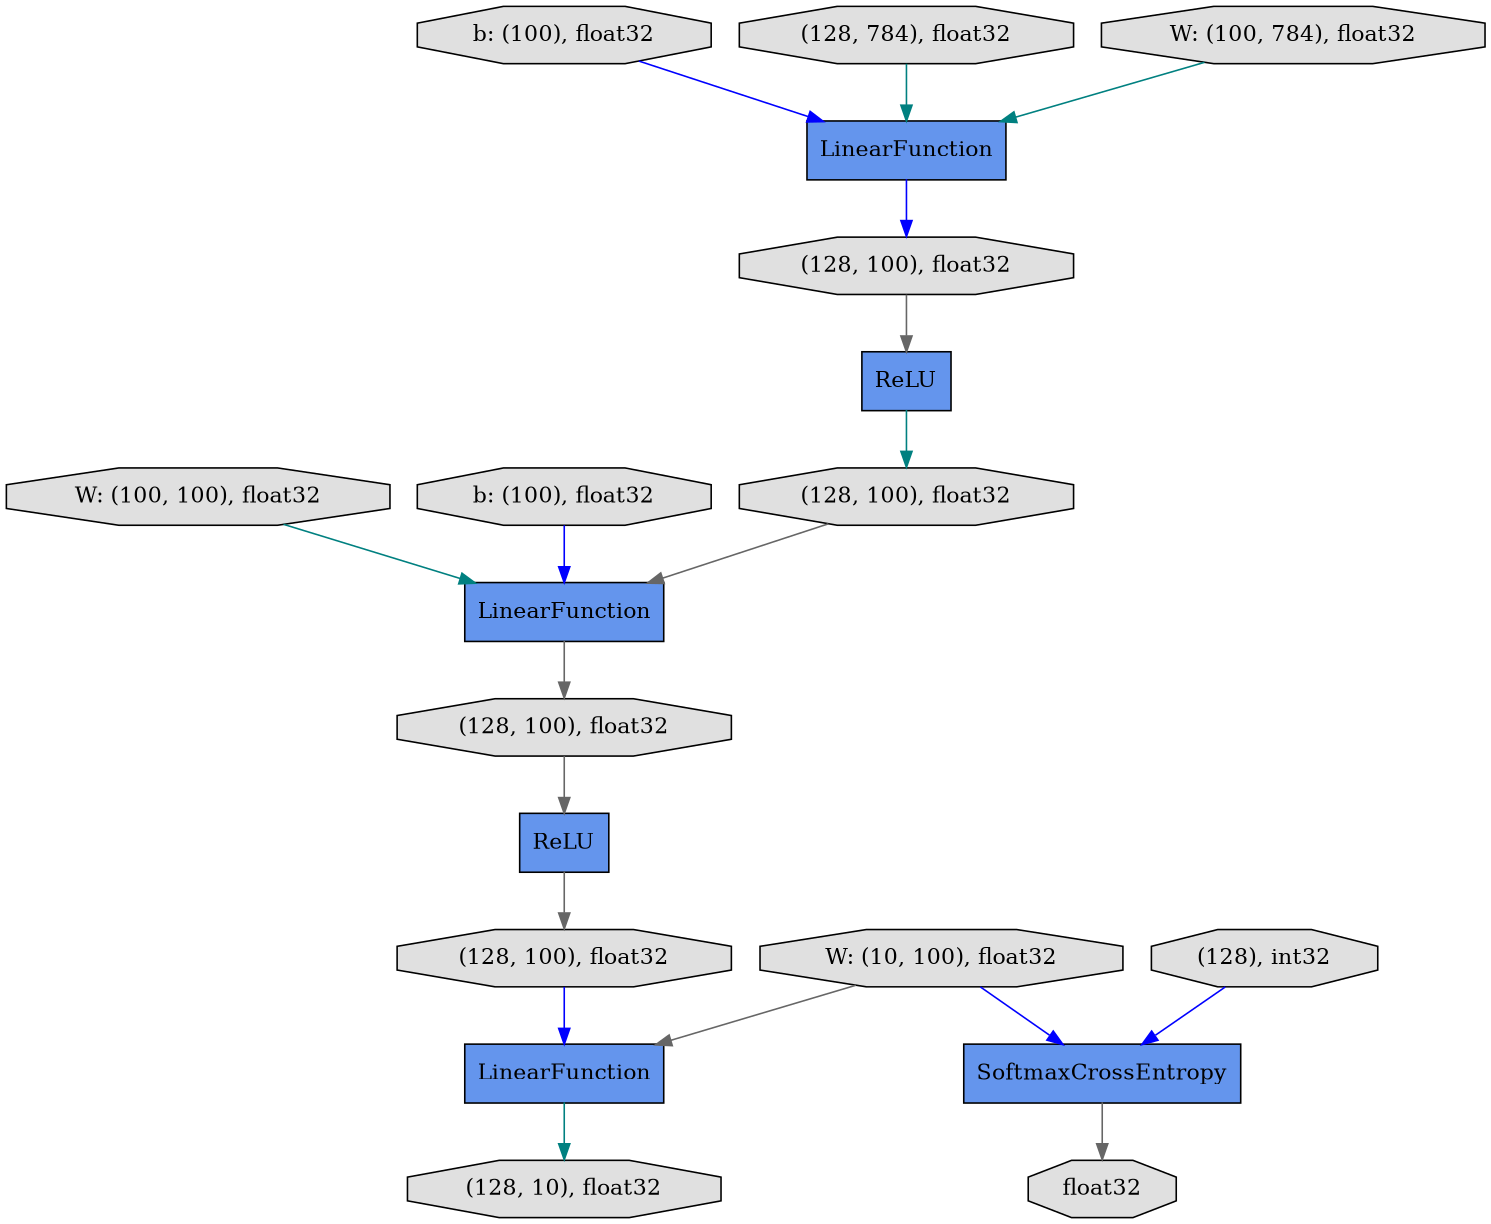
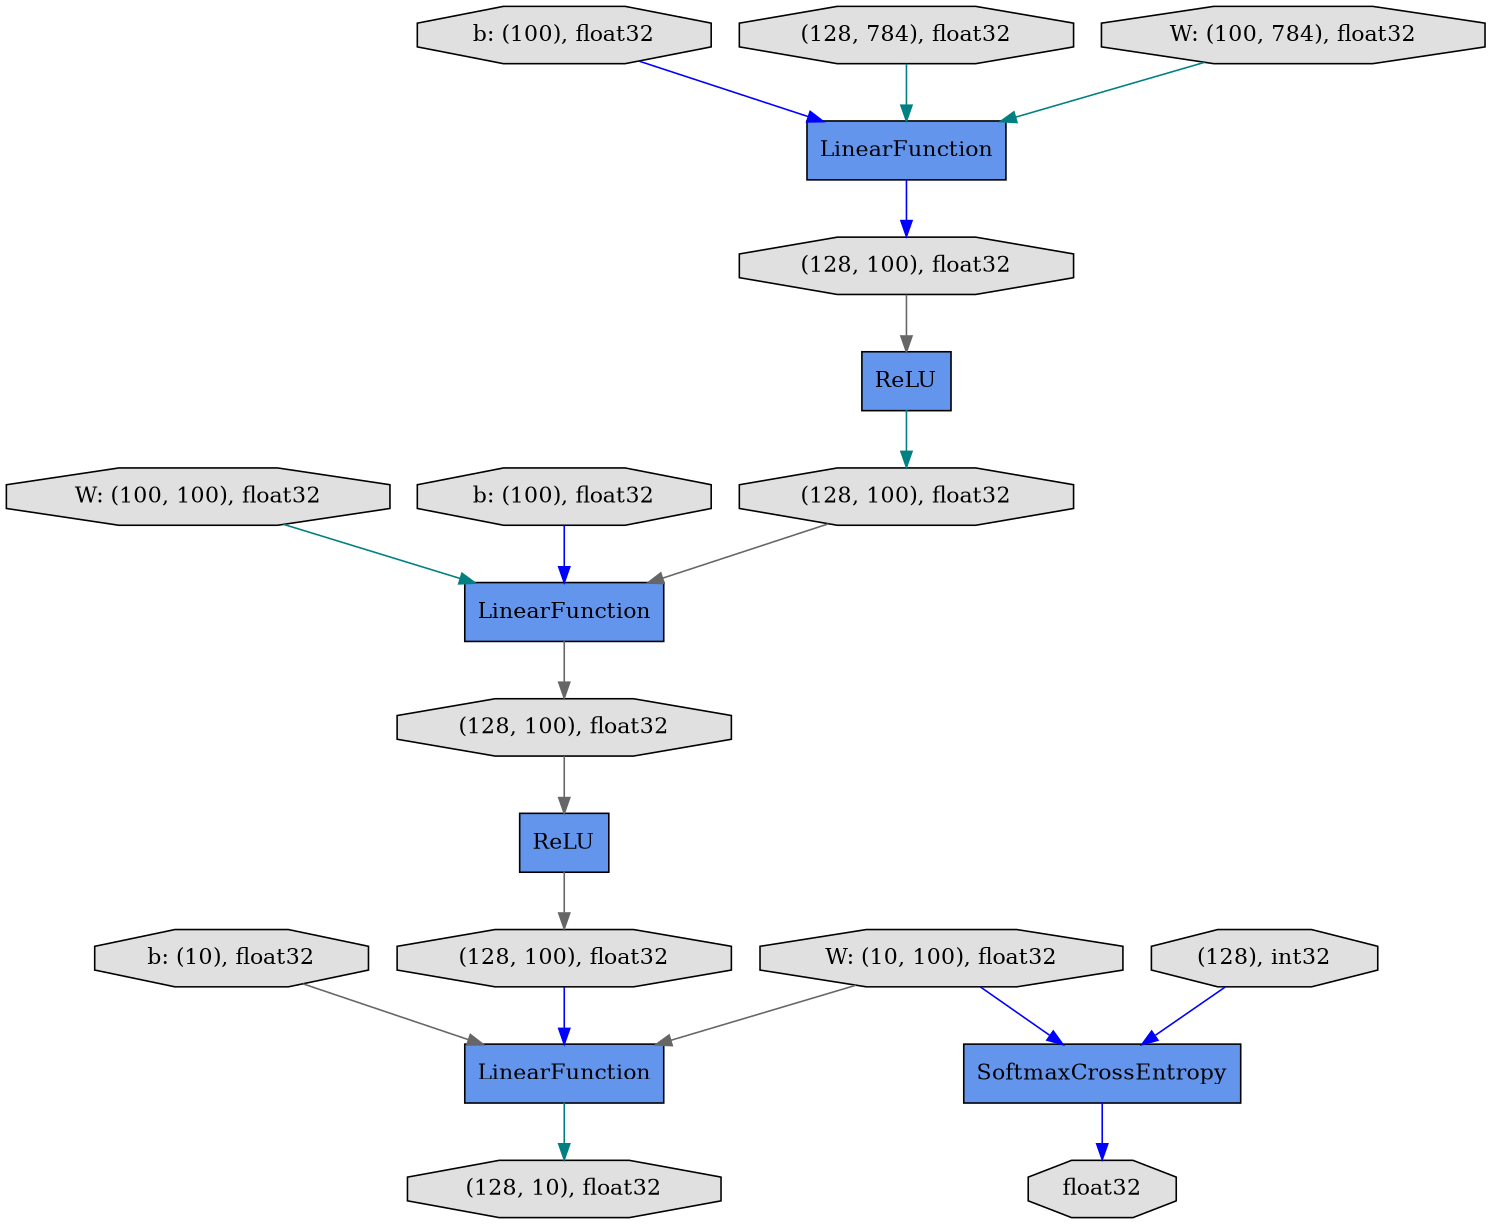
node "b: (10), float32": added
edge "SoftmaxCrossEntropy" -> "float32": color gray40 -> blue
